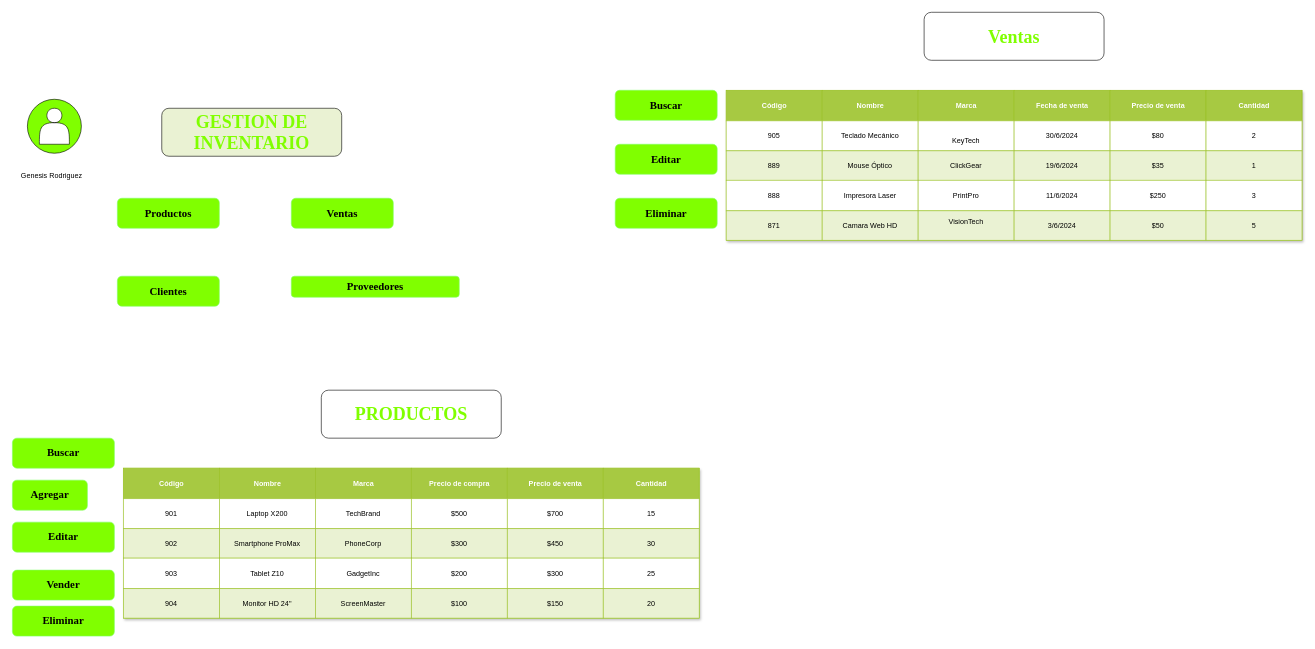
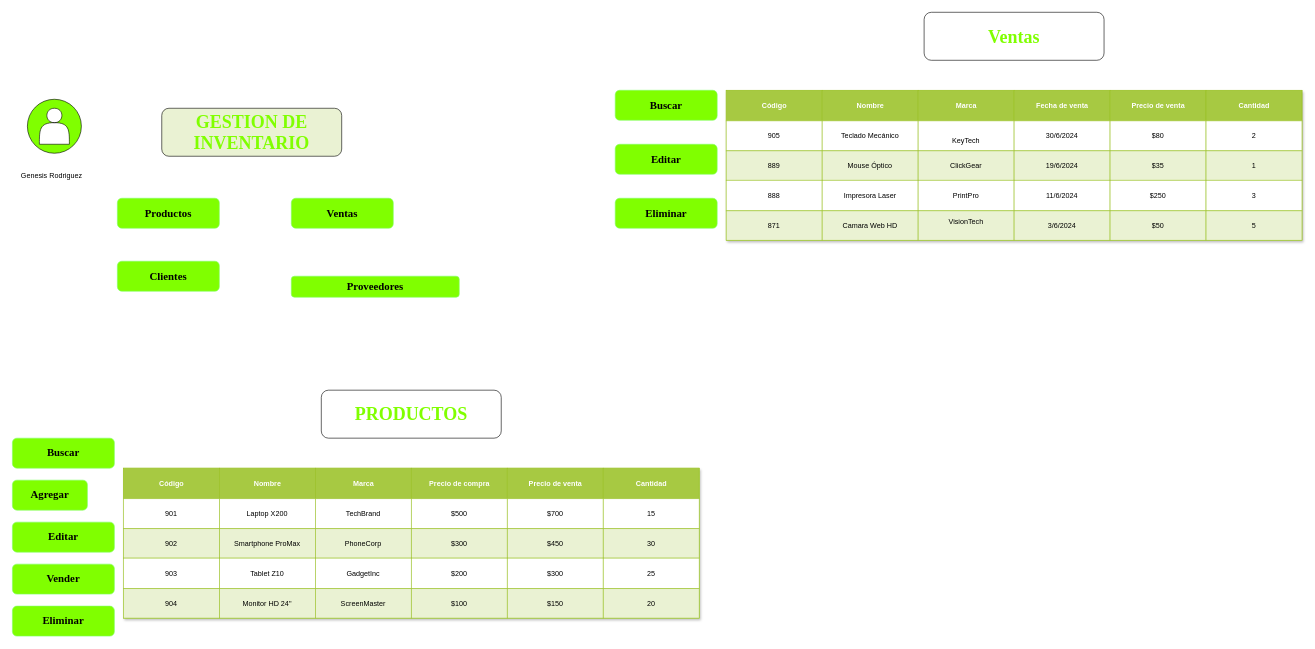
node "Clientes": moved (168, 291) -> (168, 276)
node "Vender": moved (63, 585) -> (63, 579)
